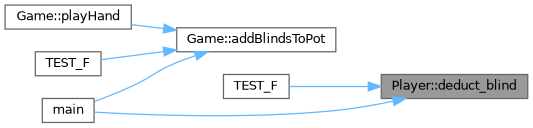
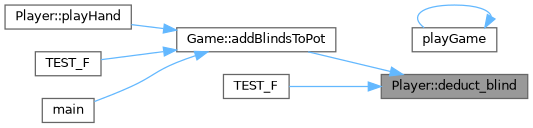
node "Game::playHand": label "Game::playHand" -> "Player::playHand"
node "playGame": added
edge "main" -> "Player::deduct_blind": now "Game::addBlindsToPot" -> "Player::deduct_blind"
